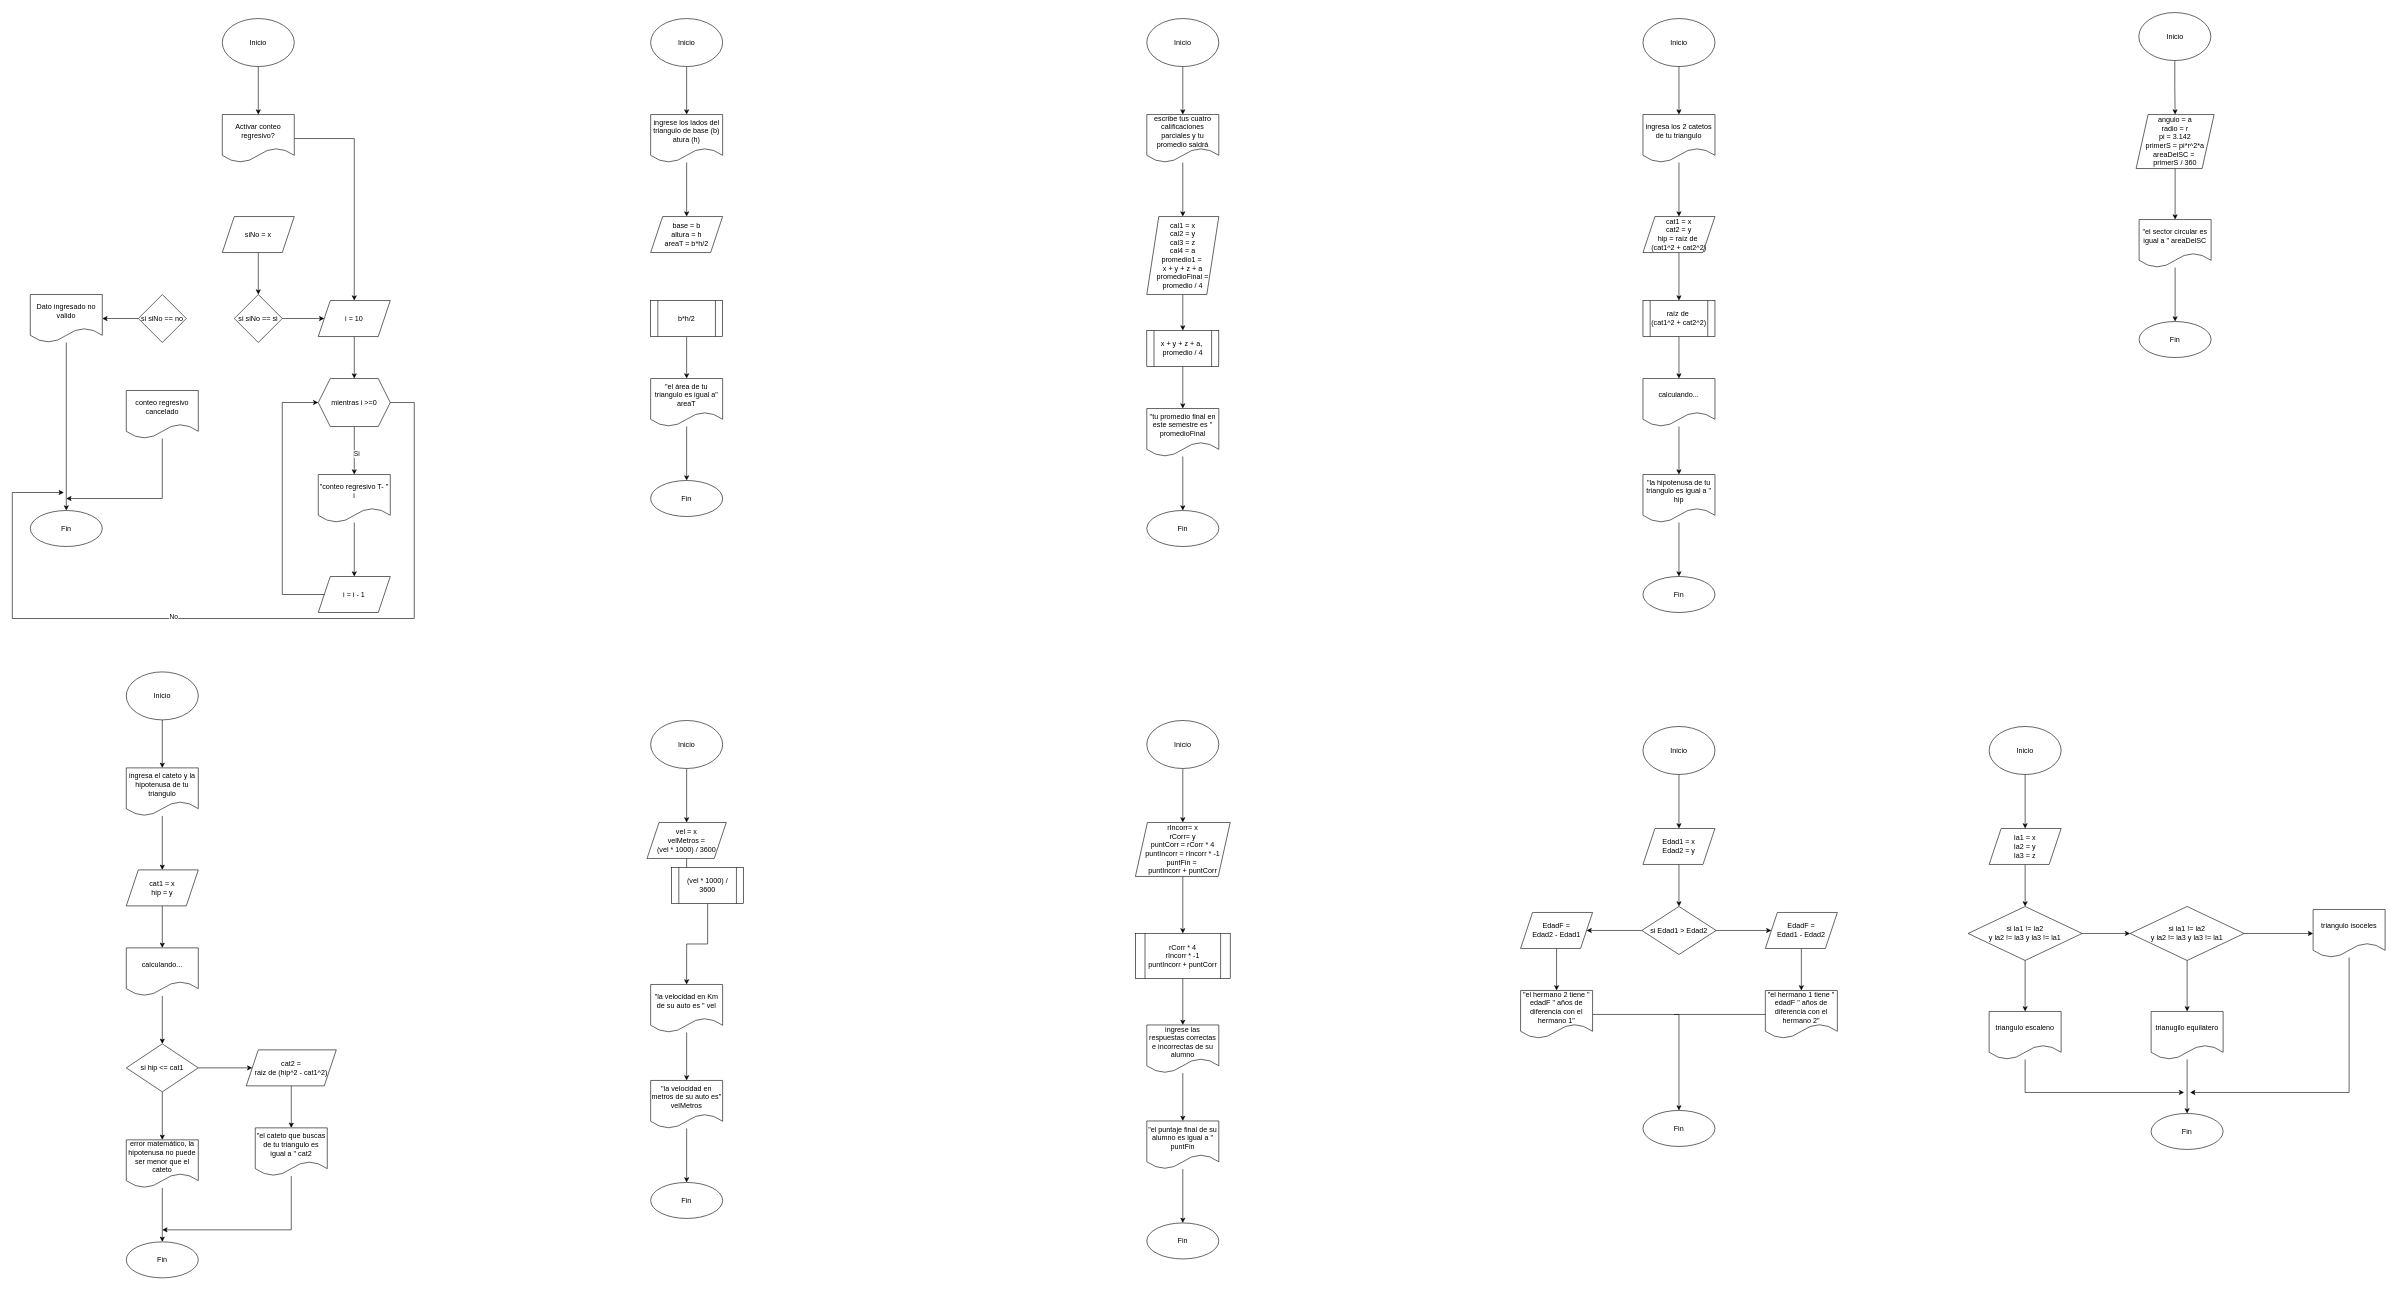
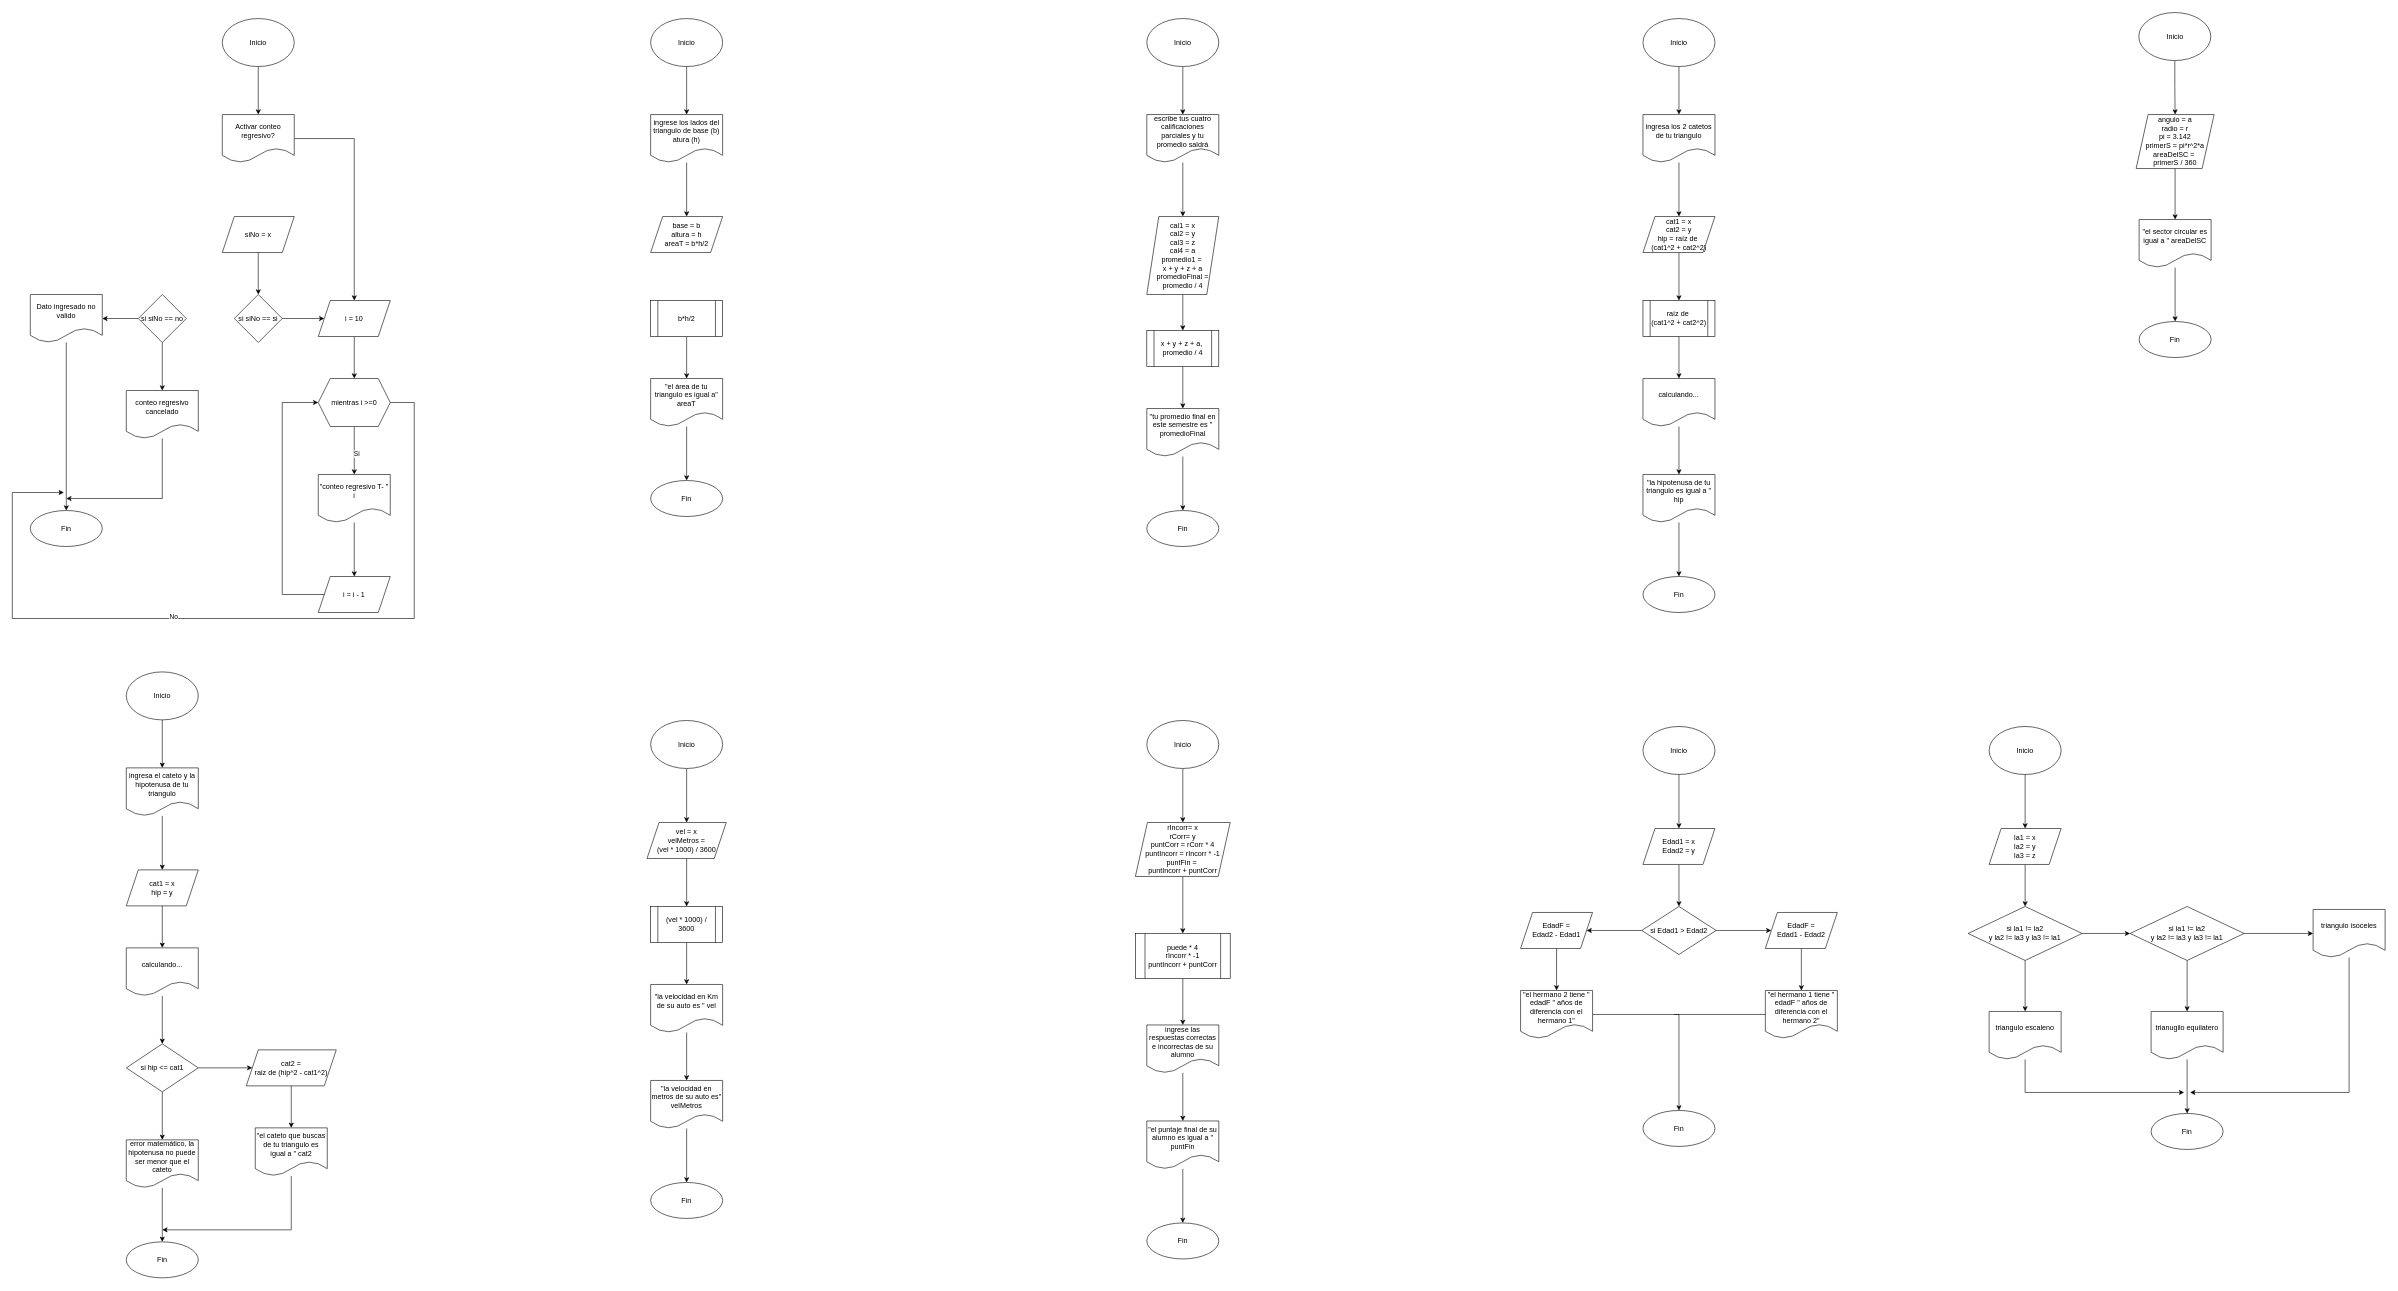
edge "si siNo == no" -> "conteo regresivo cancelado": added
node "(vel * 1000) / 3600": moved (708, 885) -> (687, 924)
node "rCorr * 4 rIncorr * -1 puntIncorr + puntCorr": label "rCorr * 4 rIncorr * -1 puntIncorr + puntCorr" -> "puede * 4 rIncorr * -1 puntIncorr + puntCorr"
